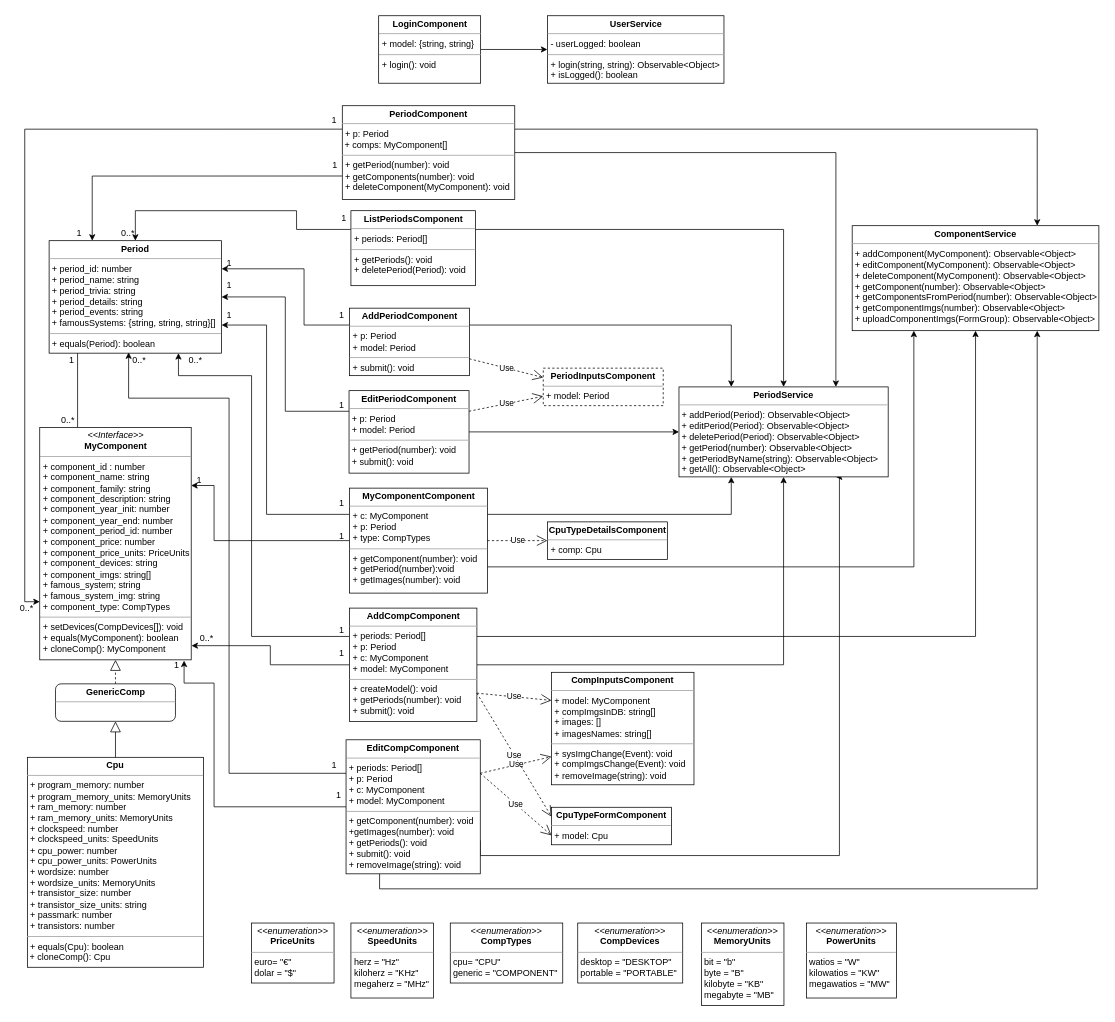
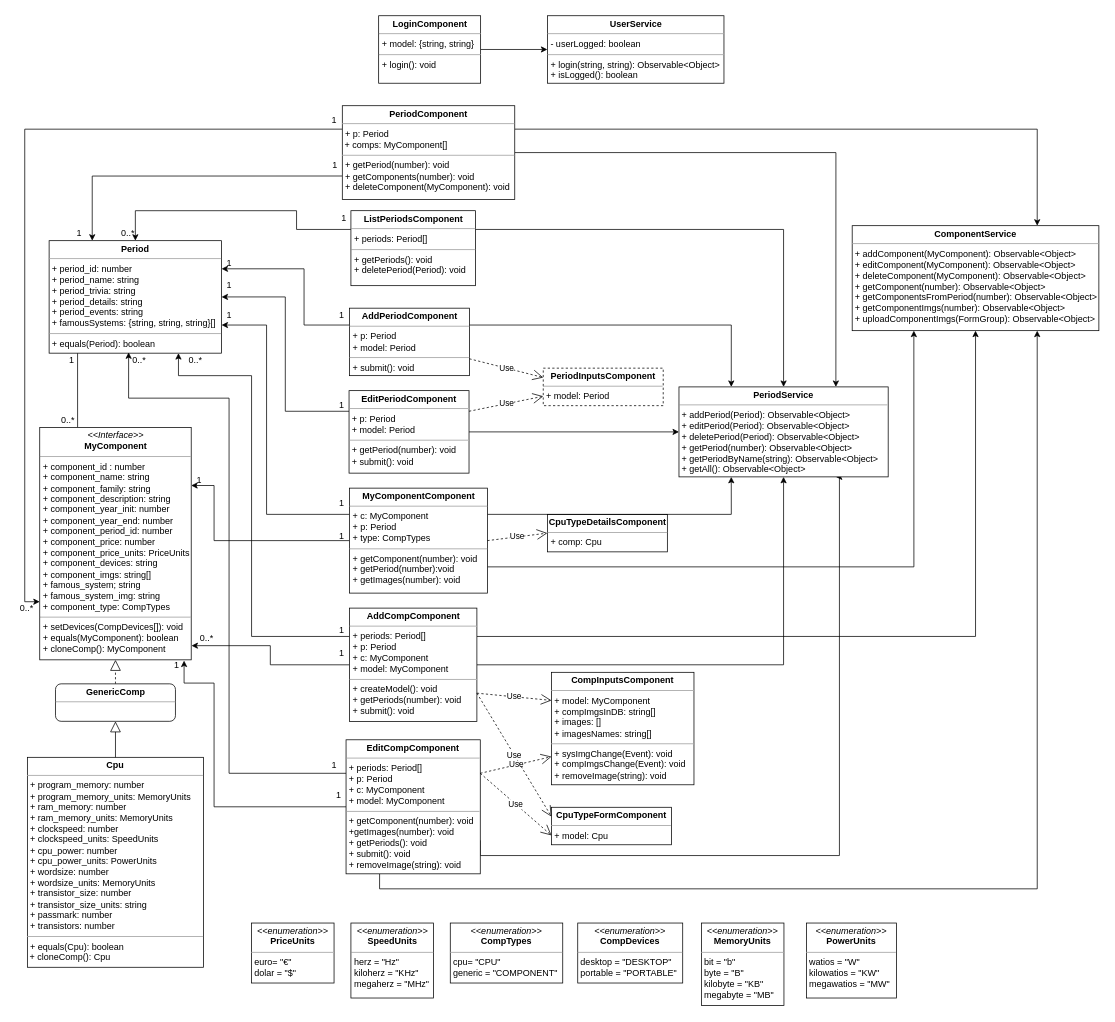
node "CpuTypeDetailsComponent + comp: Cpu": moved (608, 540) -> (608, 533)
